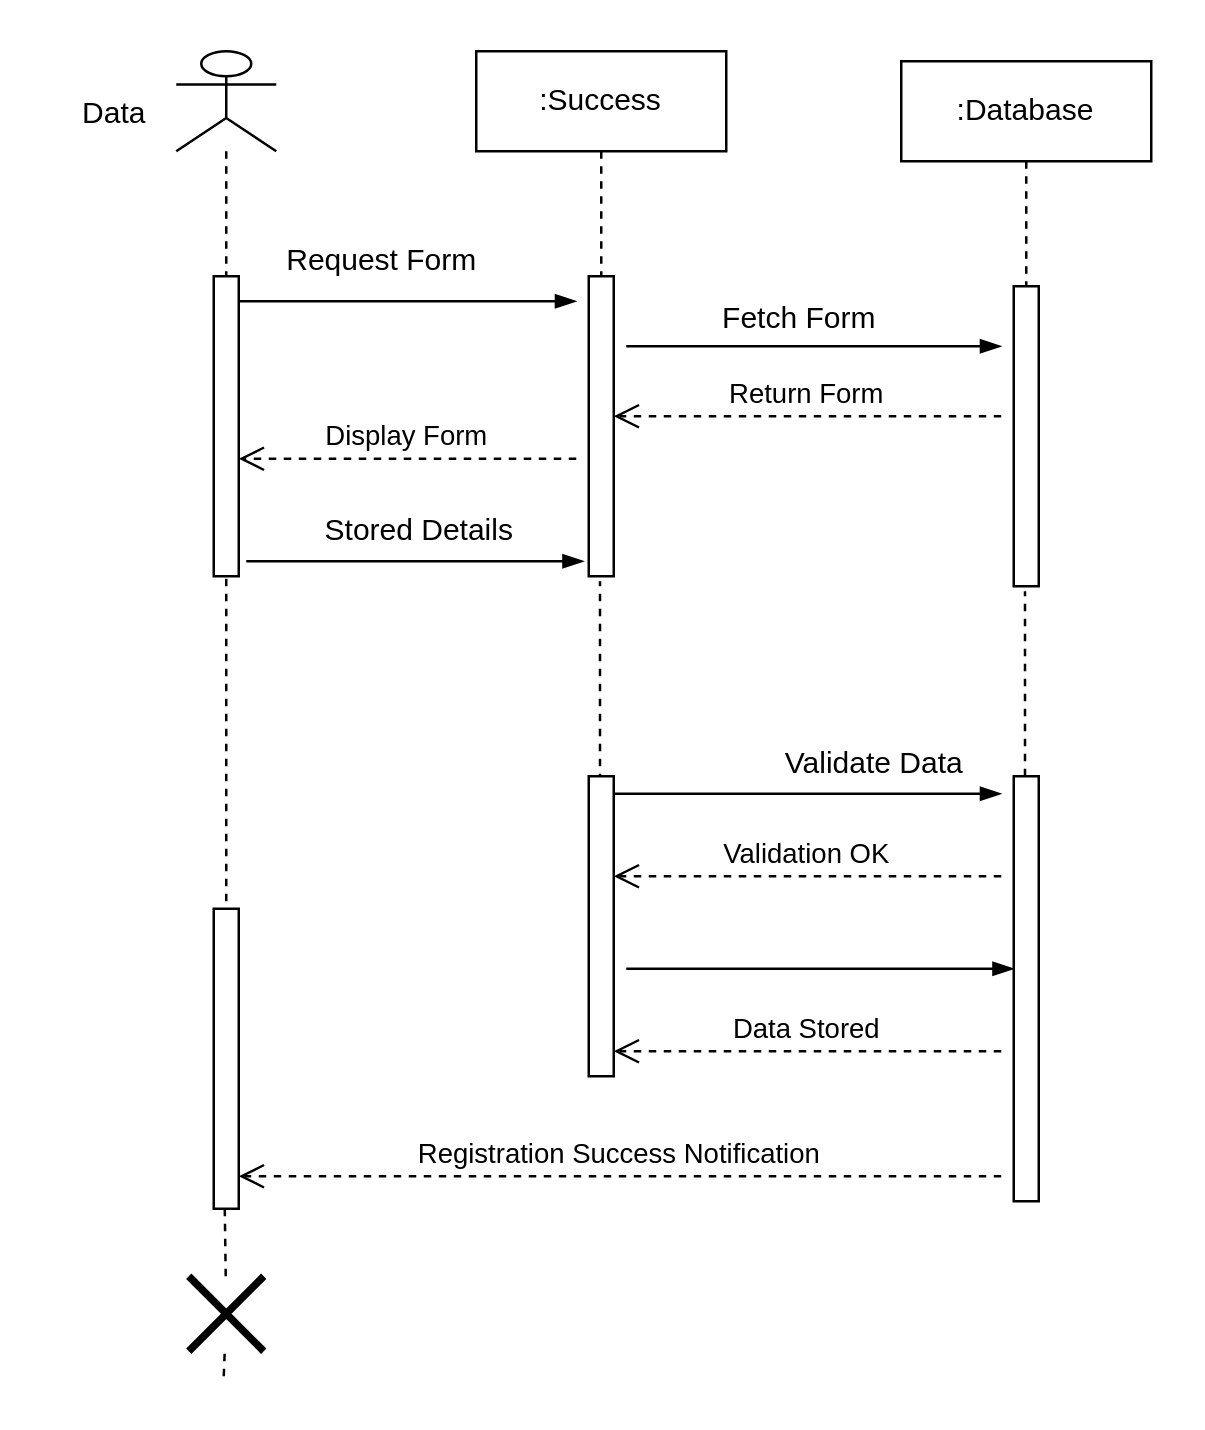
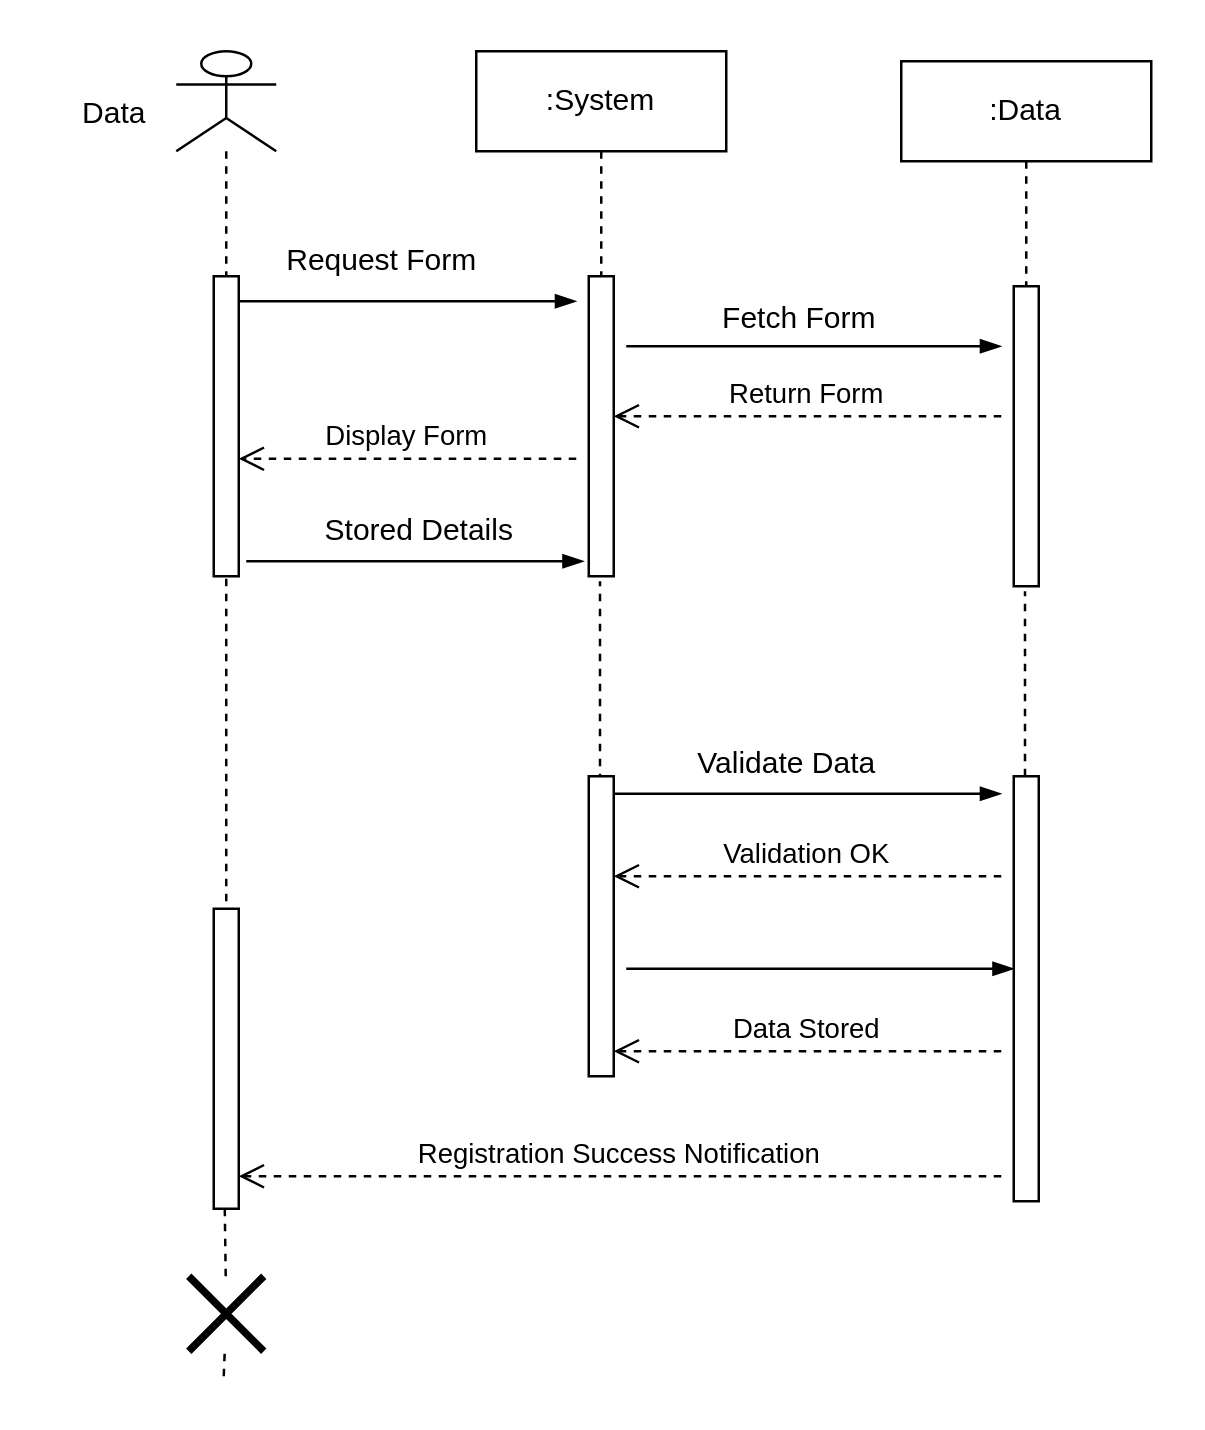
node ":Success": label ":Success" -> ":System"
node ":Database": label ":Database" -> ":Data"
node "Validate Data": moved (874, 764) -> (786, 764)
